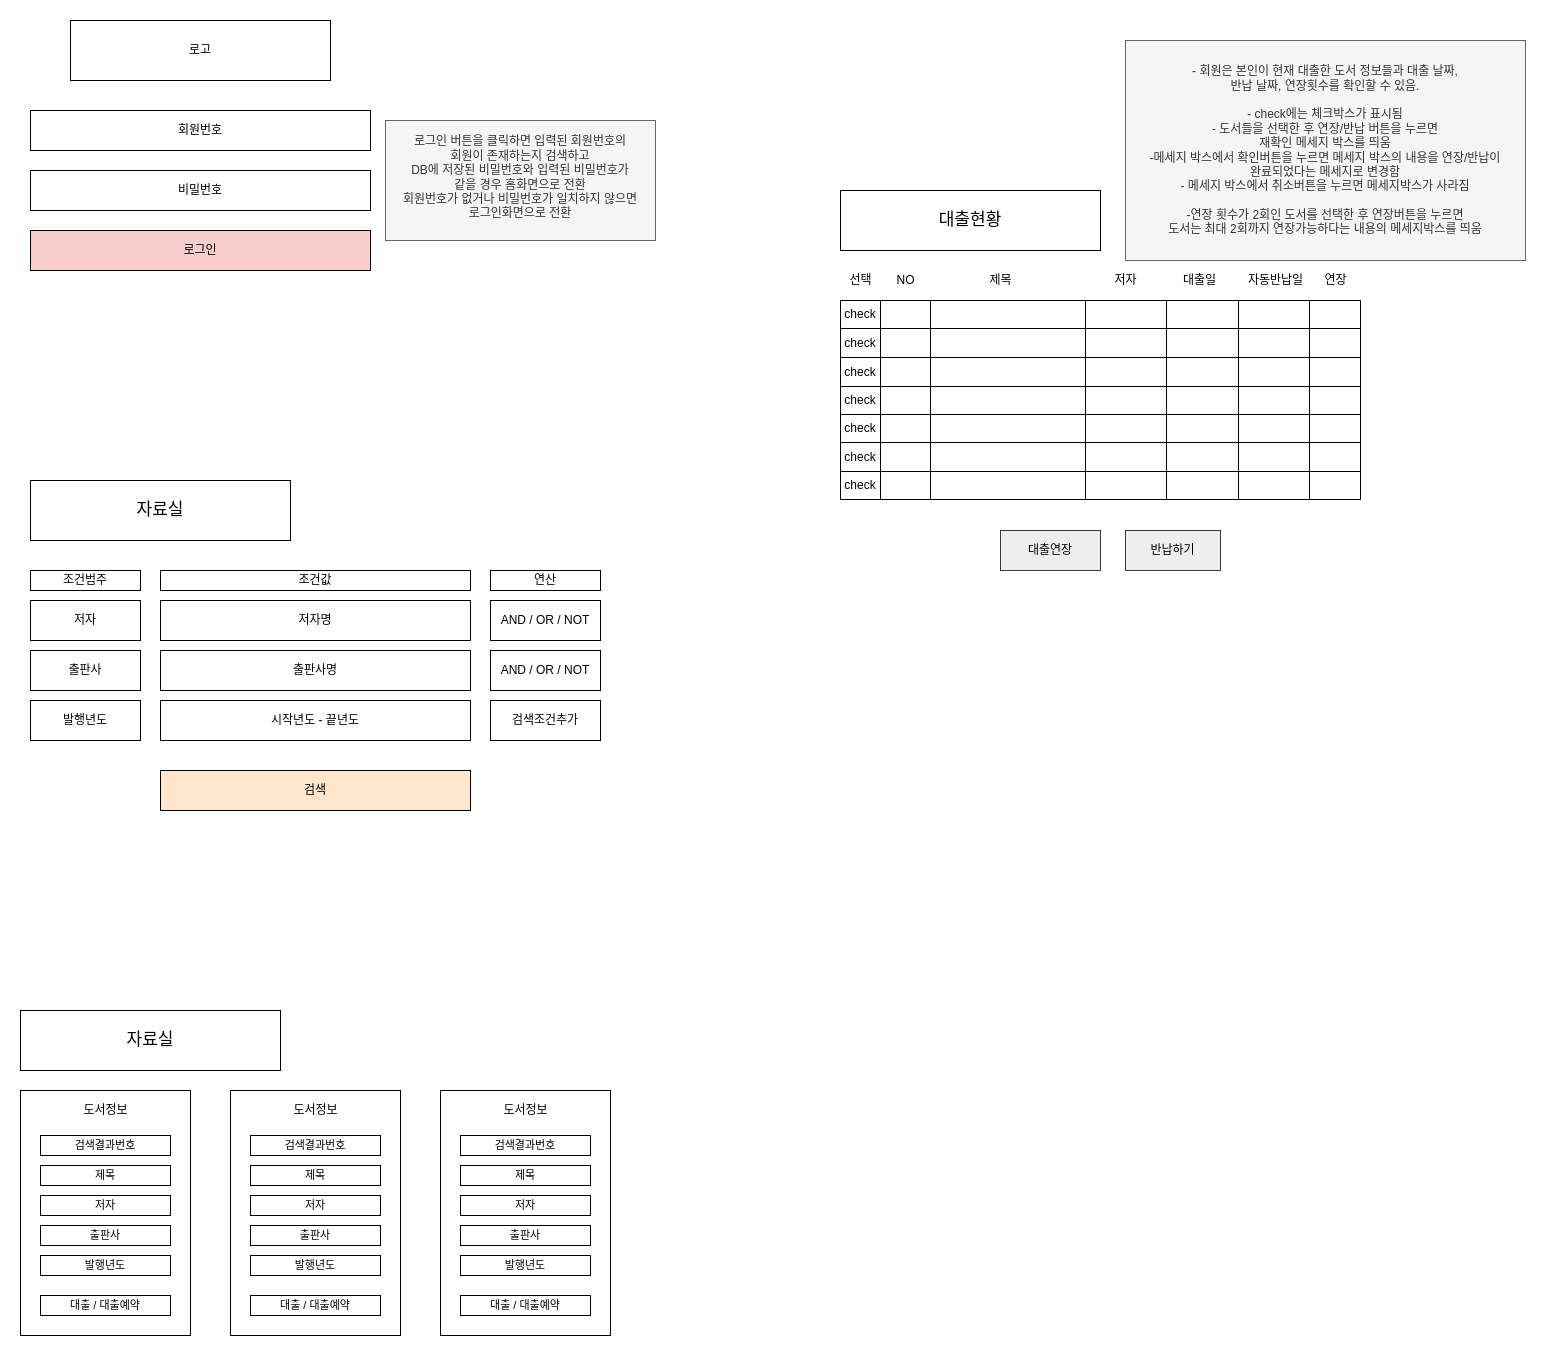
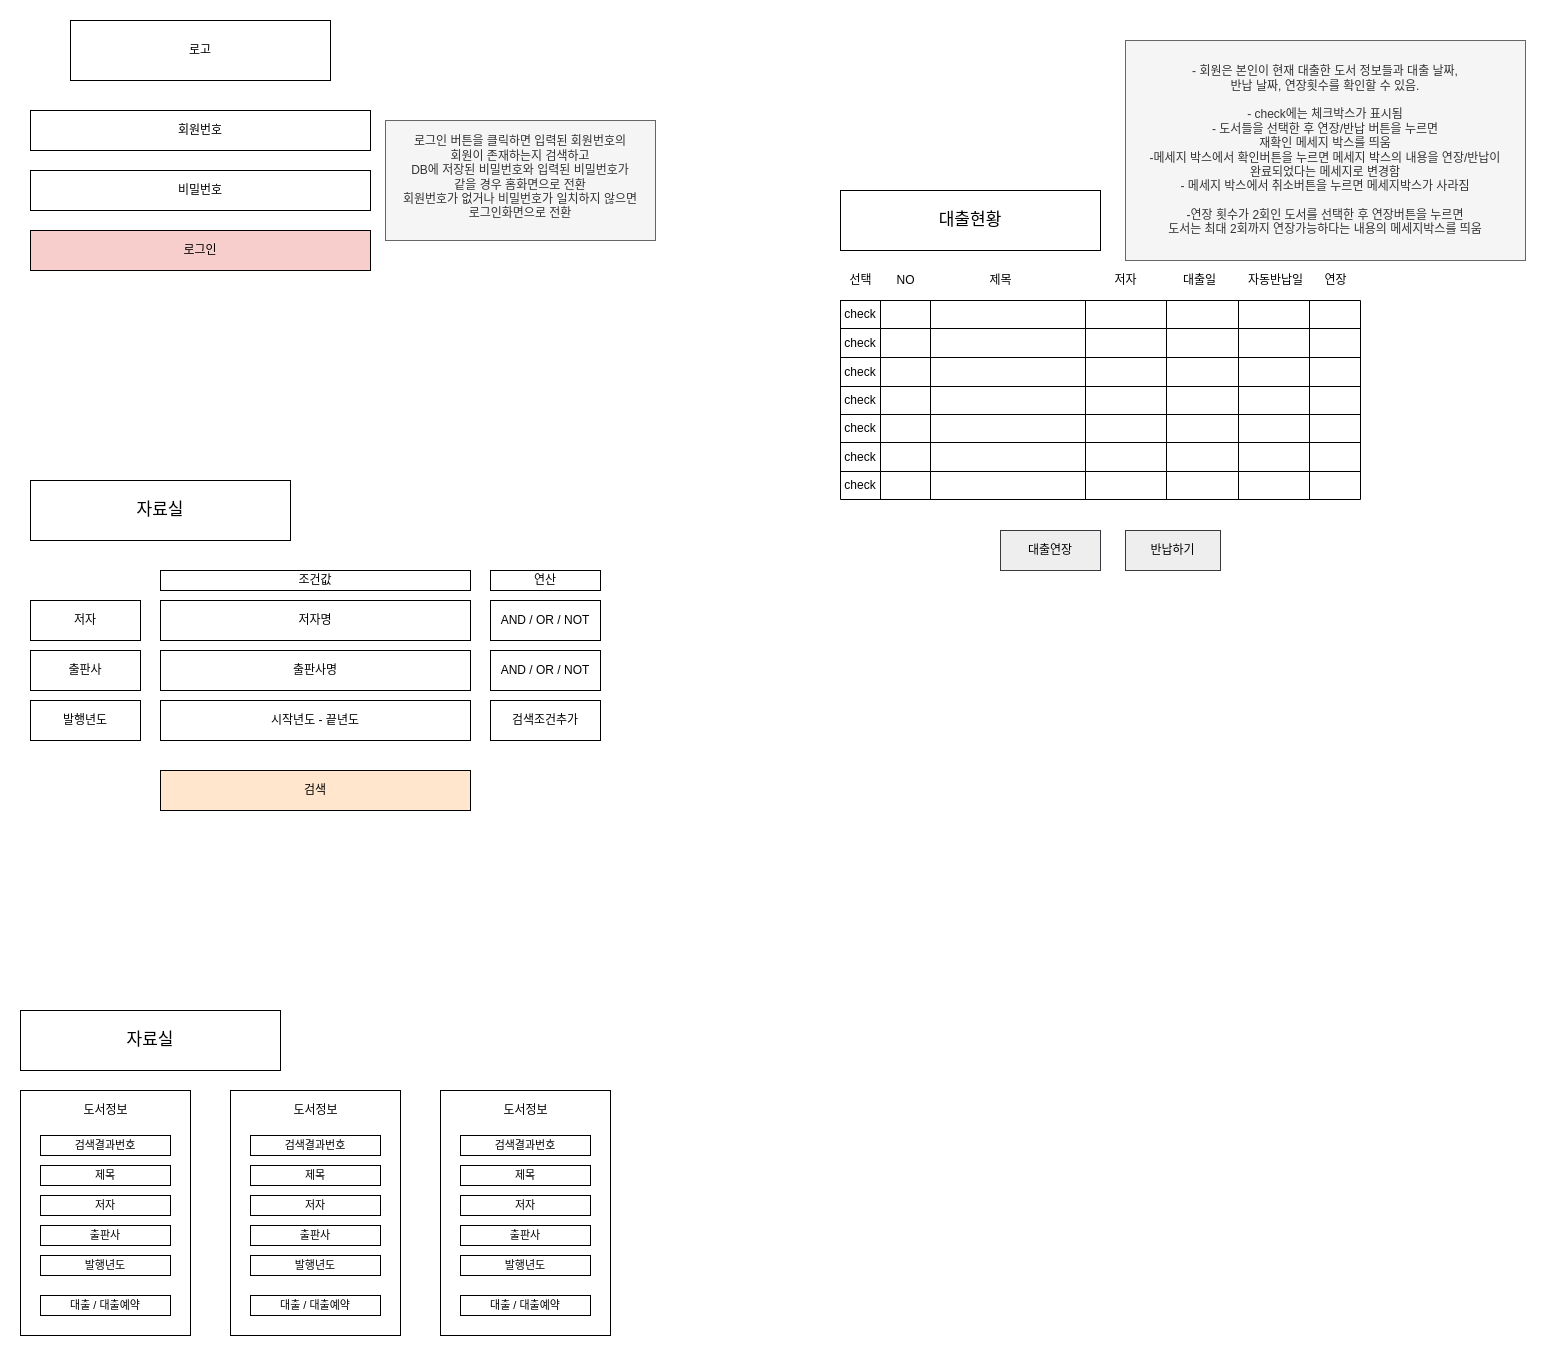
node "조건범주": removed
